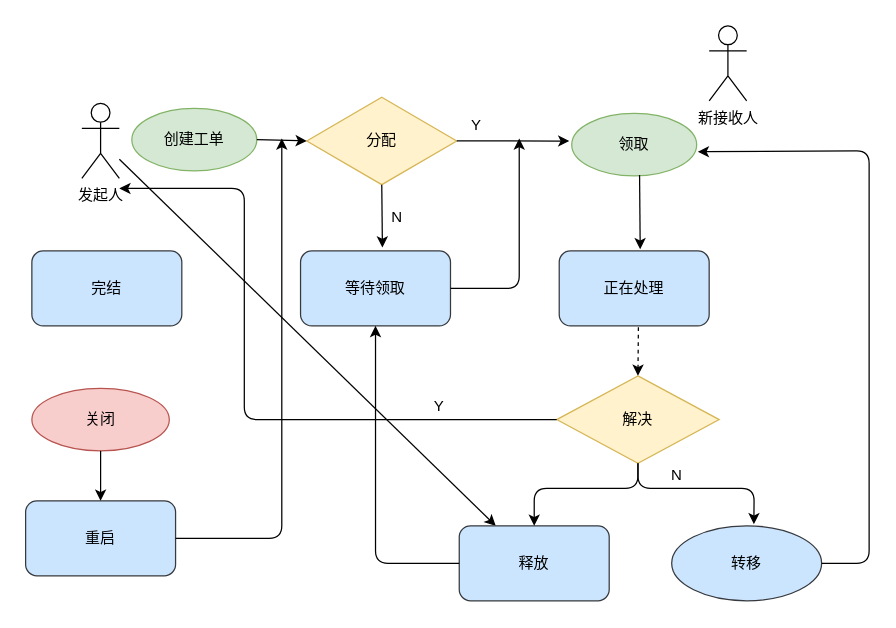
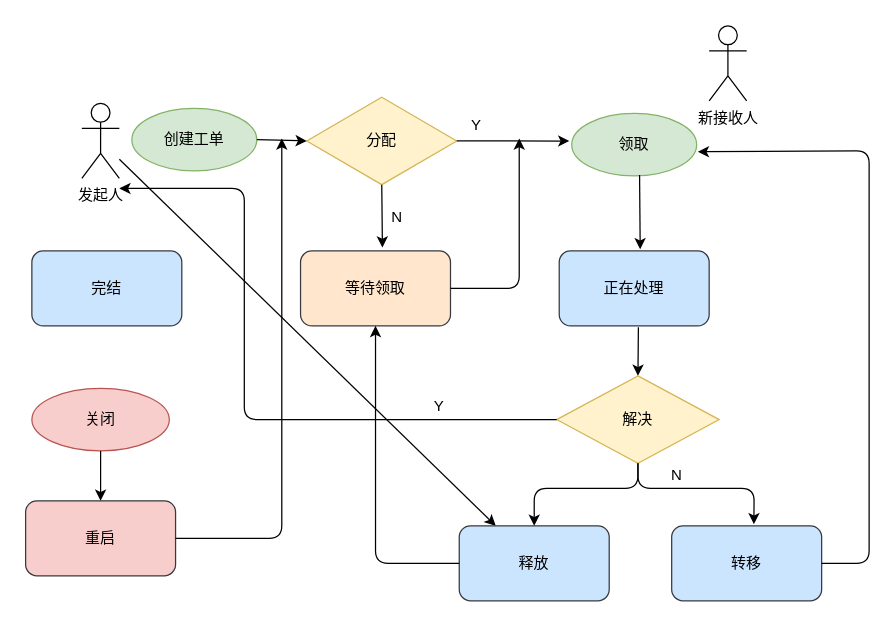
node "等待领取": fillcolor #cce5ff -> #ffe6cc
edge "正在处理" -> "解决": style dashed -> solid
node "重启": fillcolor #cce5ff -> #f8cecc
node "转移": shape ellipse -> rounded rectangle
